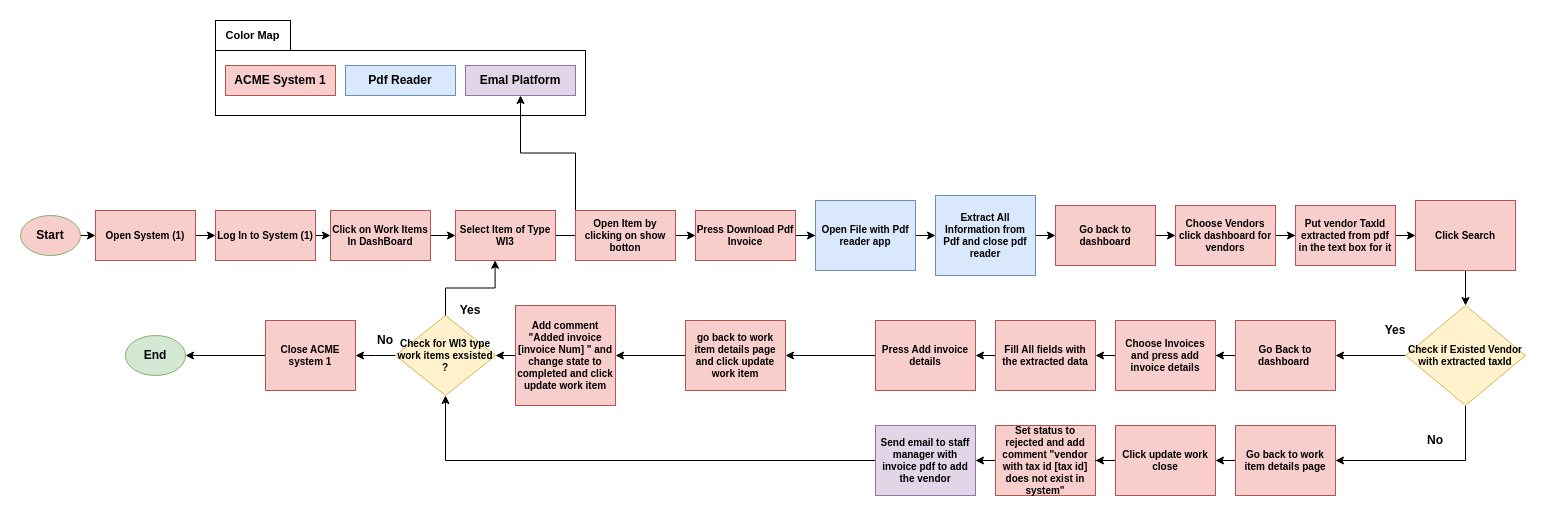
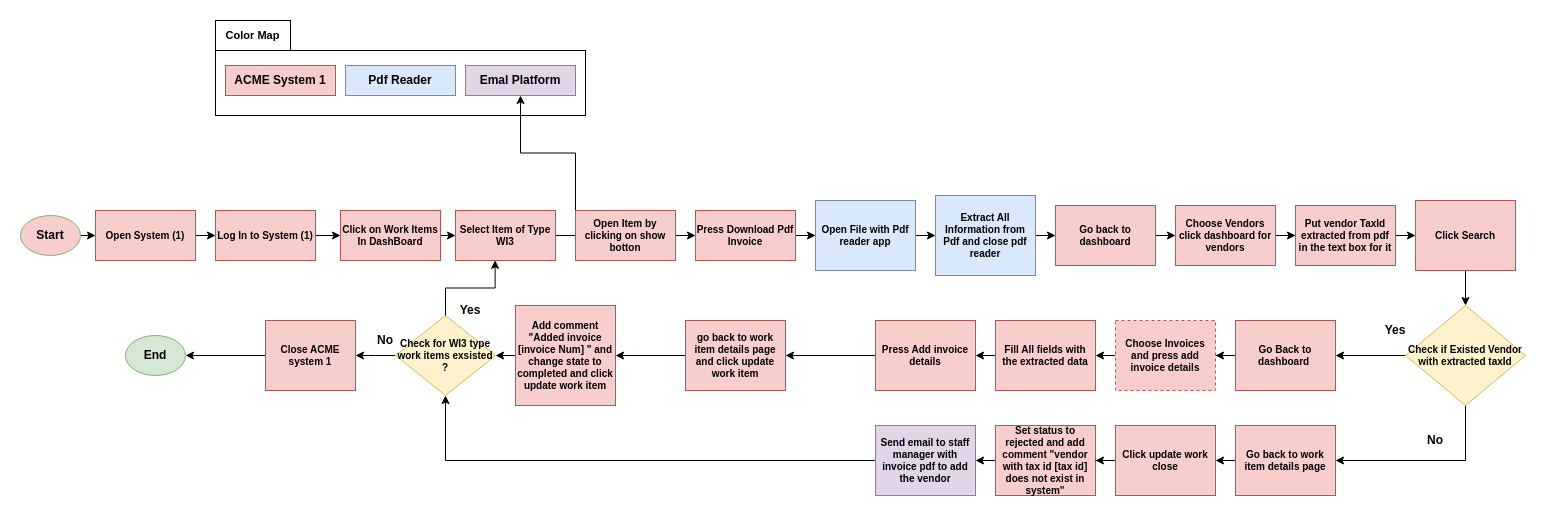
node "Click on Work Items In DashBoard": moved (381, 236) -> (391, 236)
node "Choose Invoices and press add invoice details": style solid -> dashed
